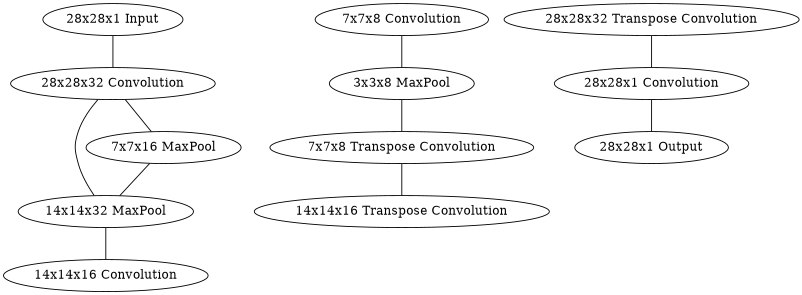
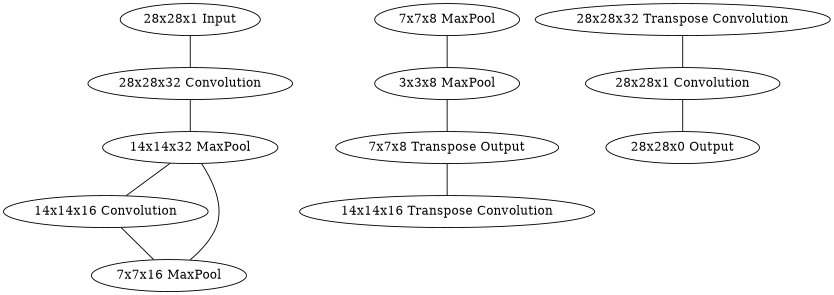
node "7x7x8 Convolution": label "7x7x8 Convolution" -> "7x7x8 MaxPool"
edge "28x28x32 Convolution" -- "7x7x16 MaxPool": now "14x14x16 Convolution" -- "7x7x16 MaxPool"
node "7x7x8 Transpose Convolution": label "7x7x8 Transpose Convolution" -> "7x7x8 Transpose Output"
node "28x28x1 Output": label "28x28x1 Output" -> "28x28x0 Output"
